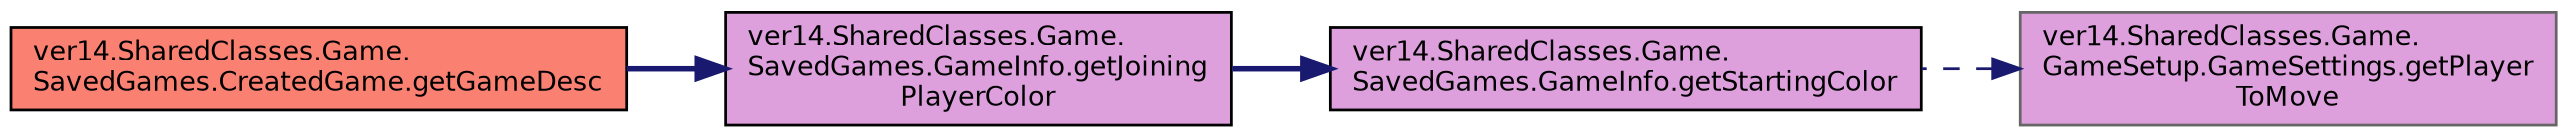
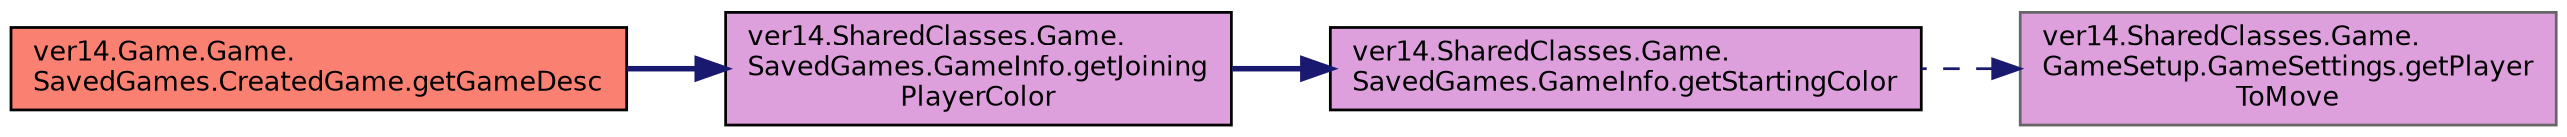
node "ver14.SharedClasses.Game. SavedGames.CreatedGame.getGameDesc": label "ver14.SharedClasses.Game. SavedGames.CreatedGame.getGameDesc" -> "ver14.Game.Game. SavedGames.CreatedGame.getGameDesc"
